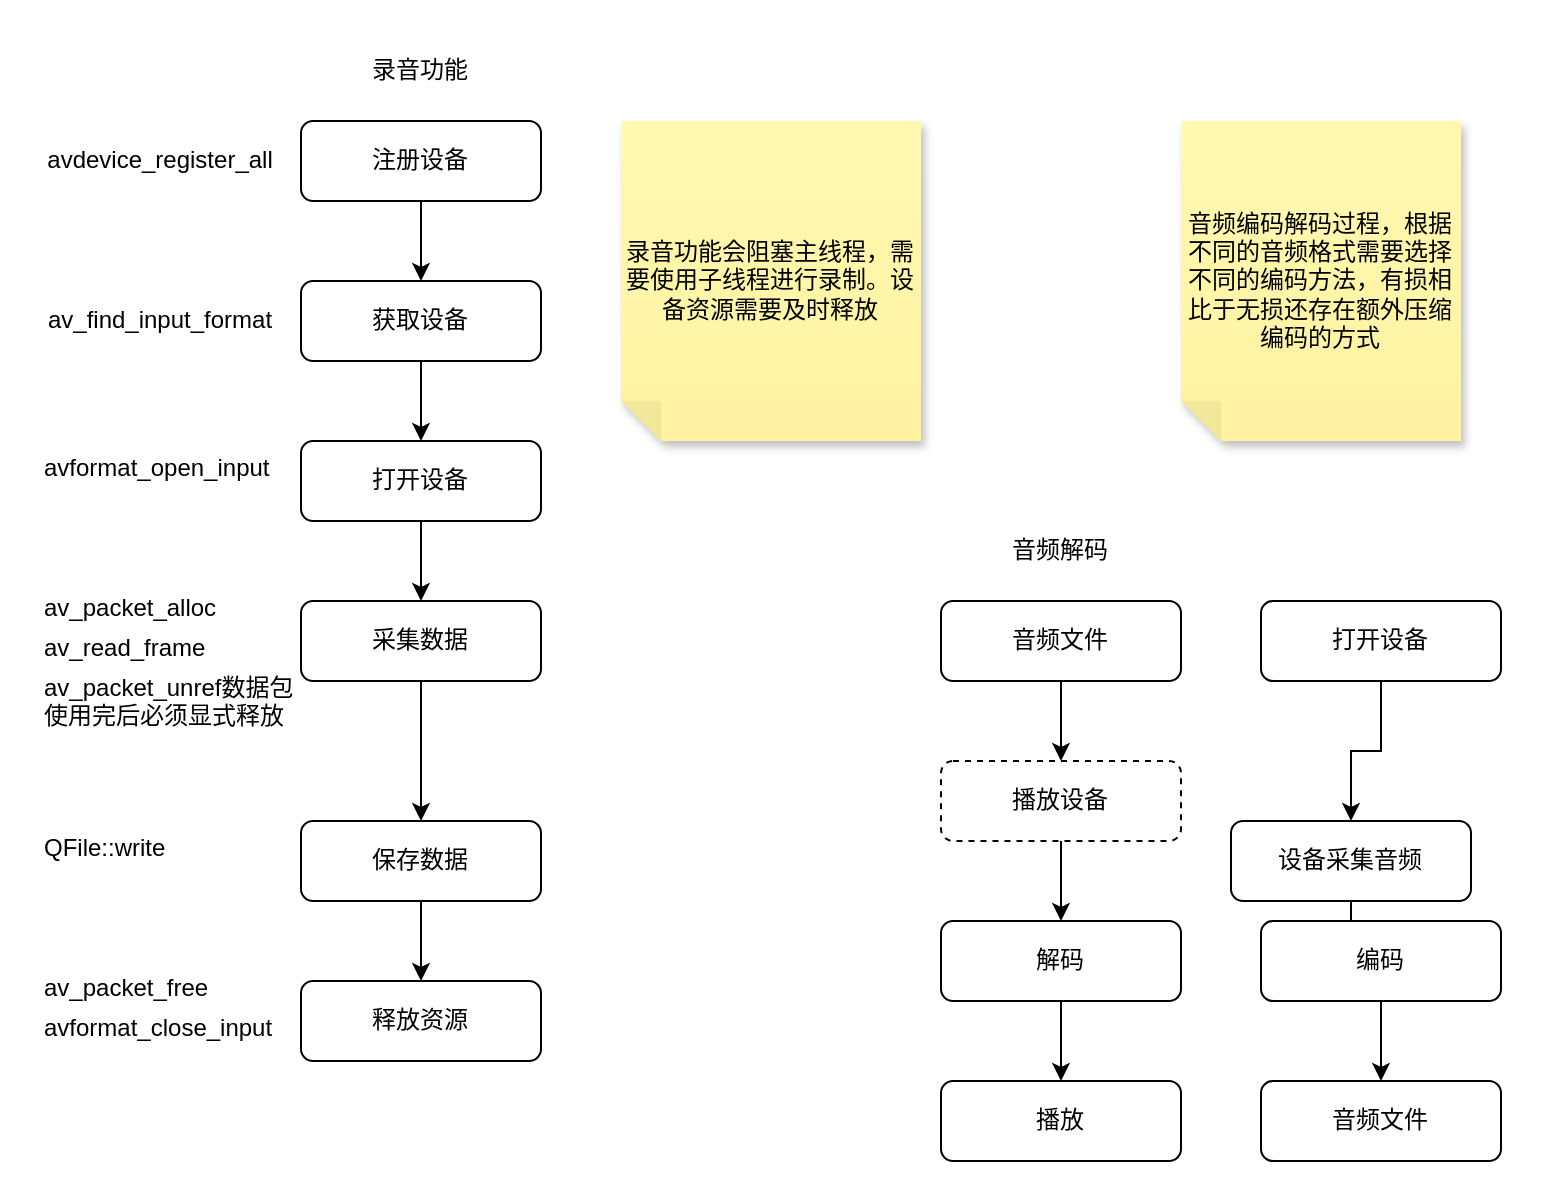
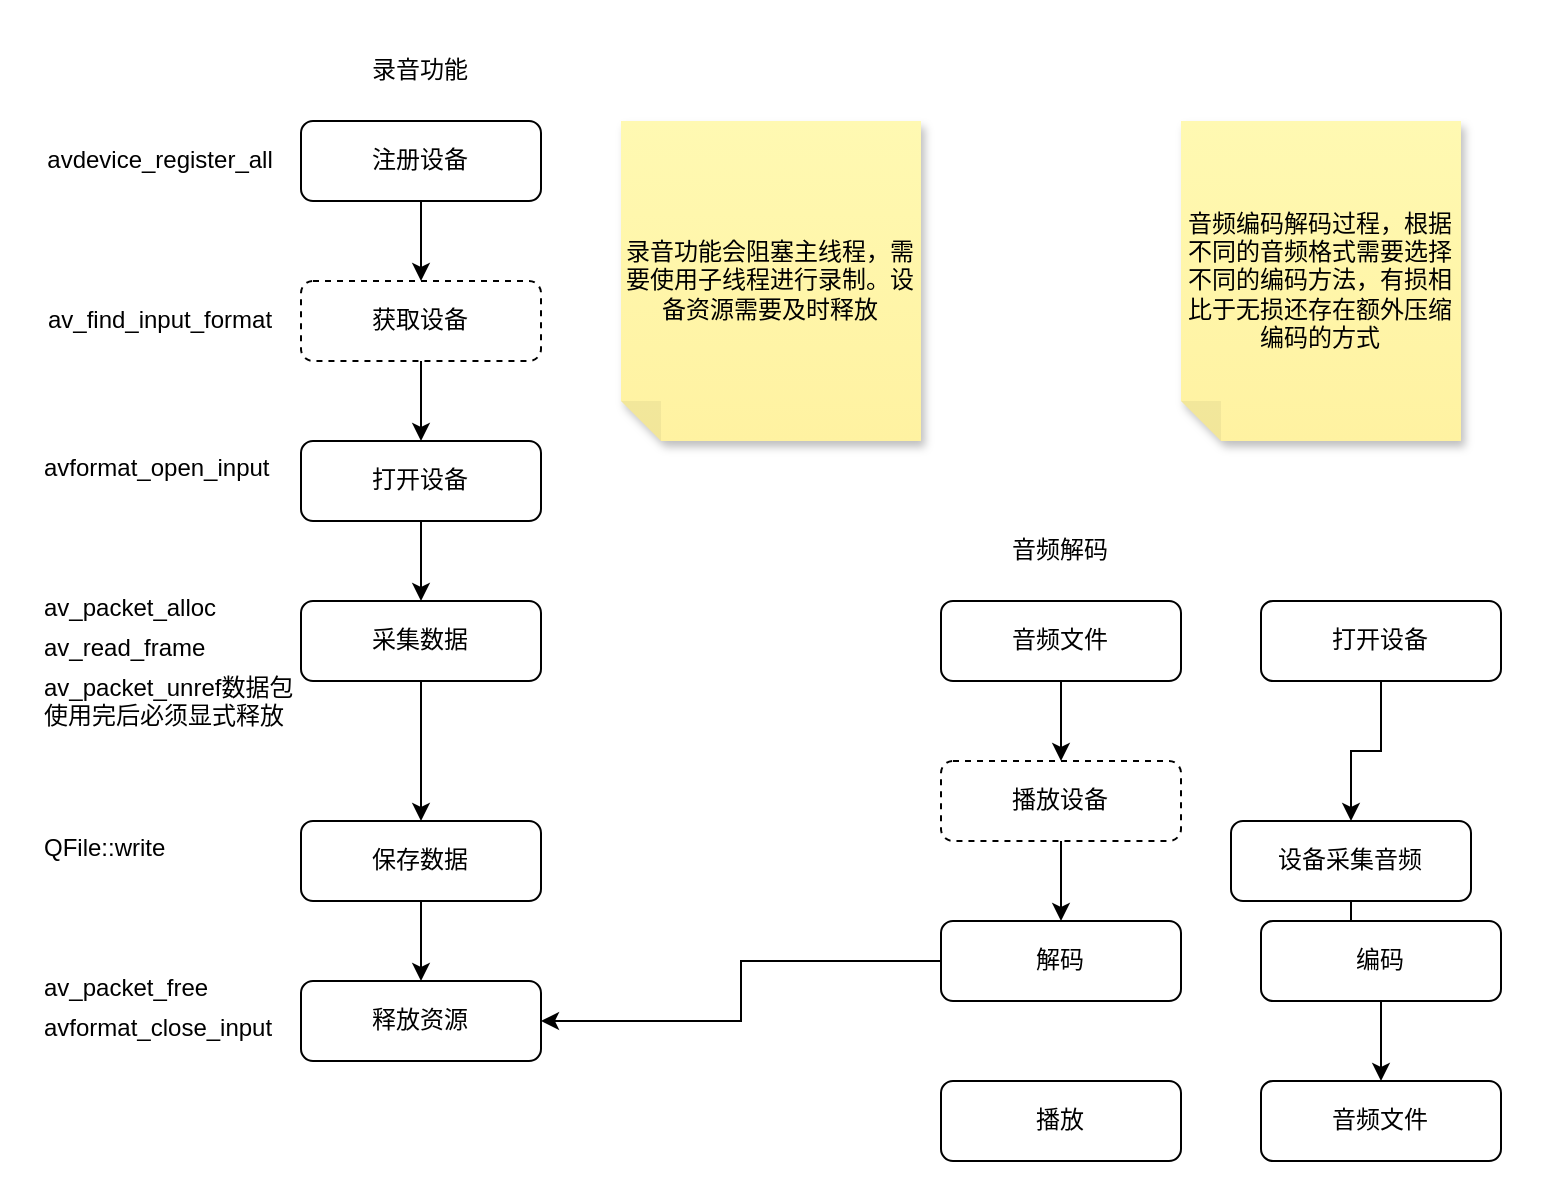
node "获取设备": style solid -> dashed
edge "解码" -> "播放": now "解码" -> "释放资源"
